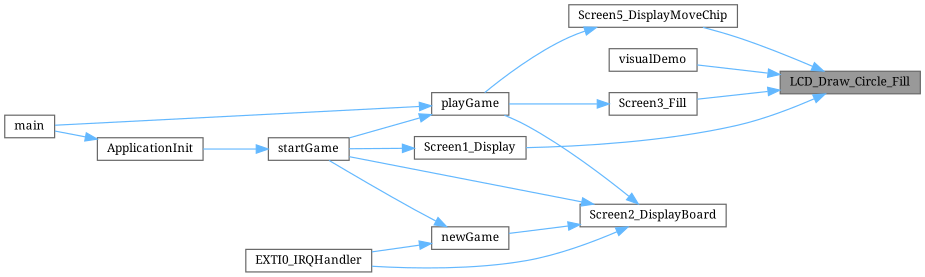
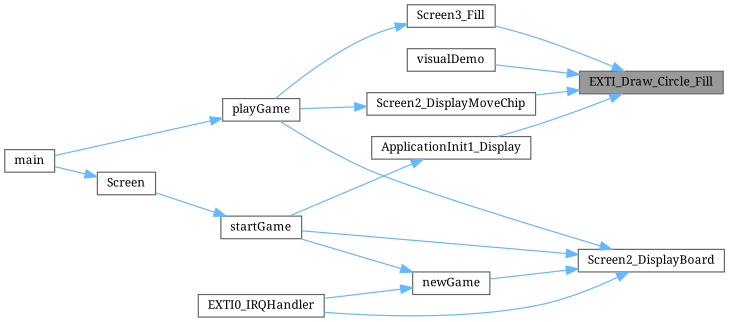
node "Screen5_DisplayMoveChip": label "Screen5_DisplayMoveChip" -> "Screen2_DisplayMoveChip"
node "LCD_Draw_Circle_Fill": label "LCD_Draw_Circle_Fill" -> "EXTI_Draw_Circle_Fill"
edge "startGame" -> "playGame": removed
node "Screen1_Display": label "Screen1_Display" -> "ApplicationInit1_Display"
node "ApplicationInit": label "ApplicationInit" -> "Screen"
